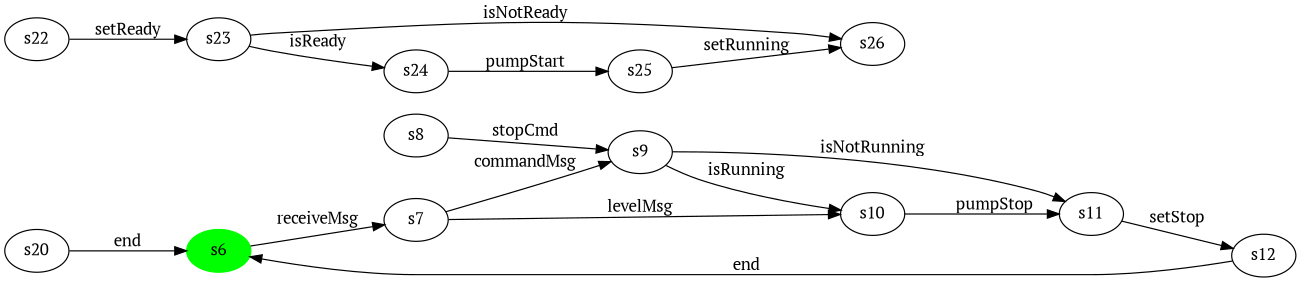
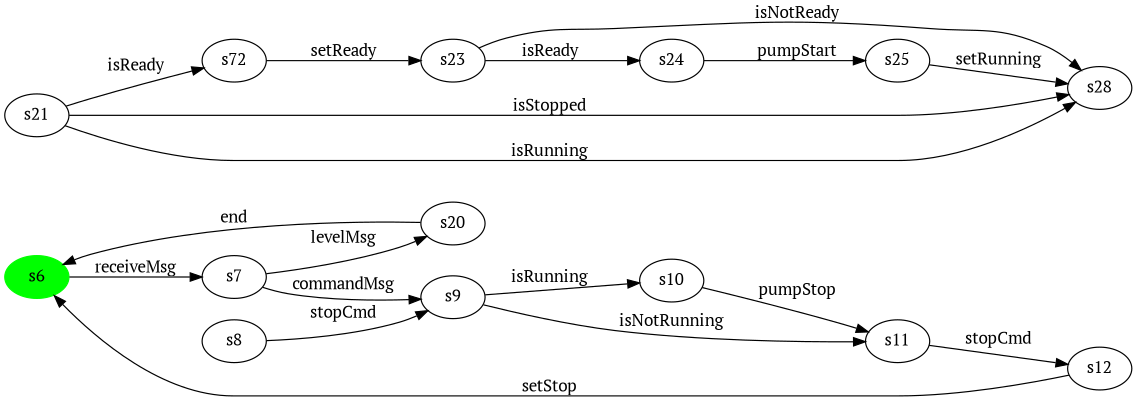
node "s22": label "s22" -> "s72"
node "s26": label "s26" -> "s28"
node "s21": added
edge "s7" -> "s10": now "s7" -> "s20"
edge "s11" -> "s12": label " setStop " -> " stopCmd "
edge "s12" -> "s6": label " end " -> " setStop "
